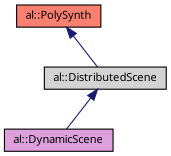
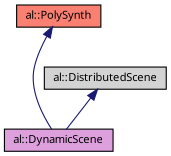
edge "al::DistributedScene" -> "al::PolySynth": now "al::DynamicScene" -> "al::PolySynth"
